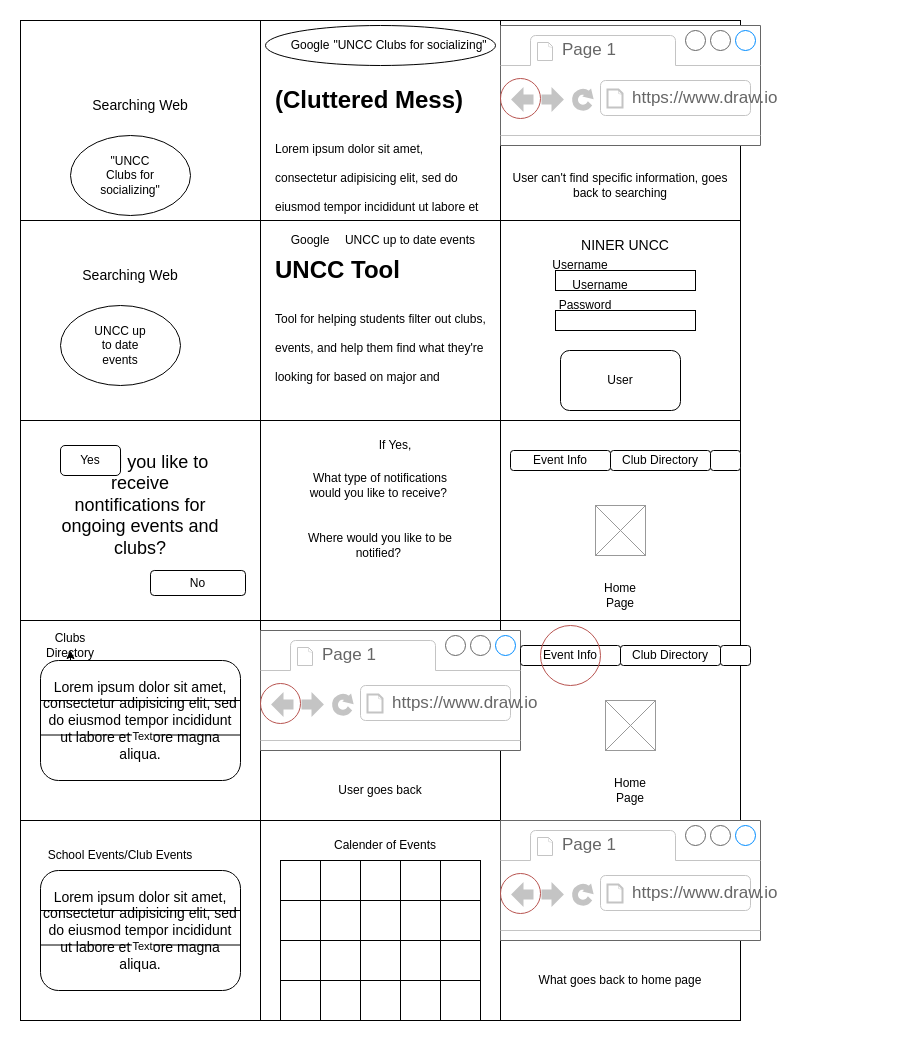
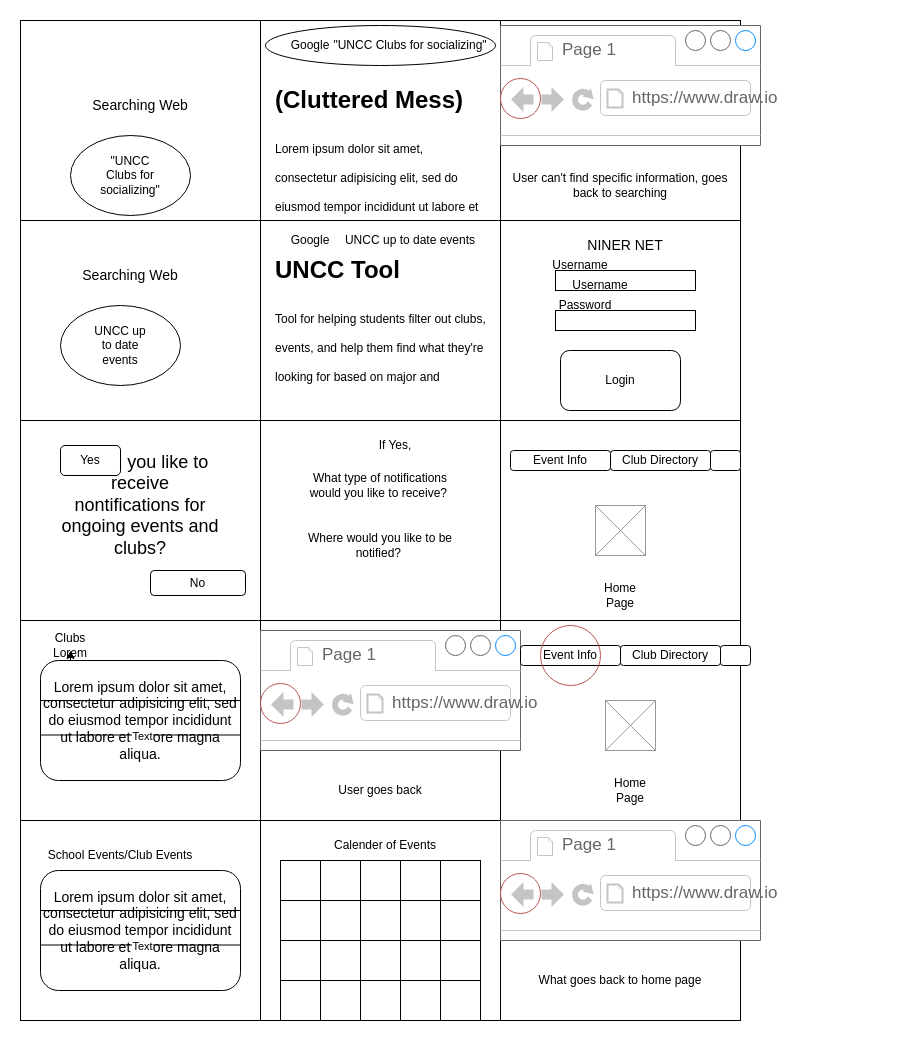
node "NINER UNCC": label "NINER UNCC" -> "NINER NET"
node "User": label "User" -> "Login"
node "Clubs Directory": label "Clubs Directory" -> "Clubs Lorem"
